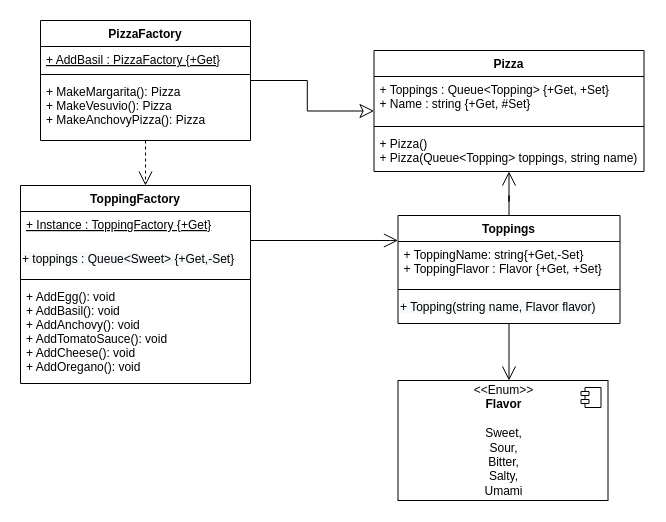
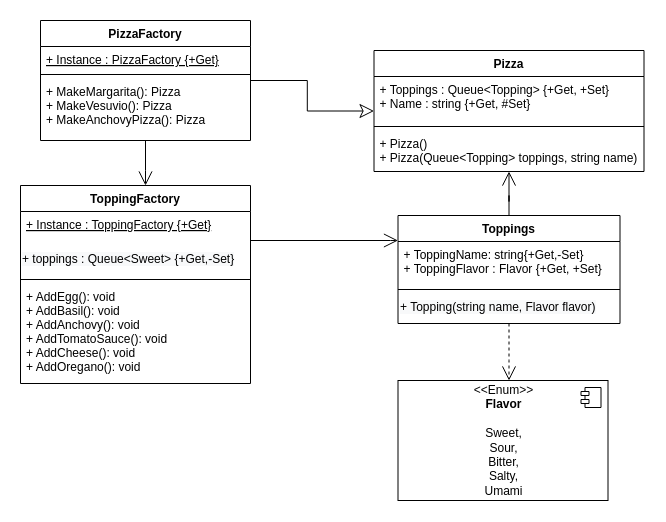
node "+ AddBasil : PizzaFactory {+Get}": label "+ AddBasil : PizzaFactory {+Get}" -> "+ Instance : PizzaFactory {+Get}"
edge "PizzaFactory" -> "ToppingFactory": style dashed -> solid
edge "+ Topping(string name, Flavor flavor)" -> "<<Enum>> Flavor Sweet, Sour, Bitter, Salty, Umami": style solid -> dashed
